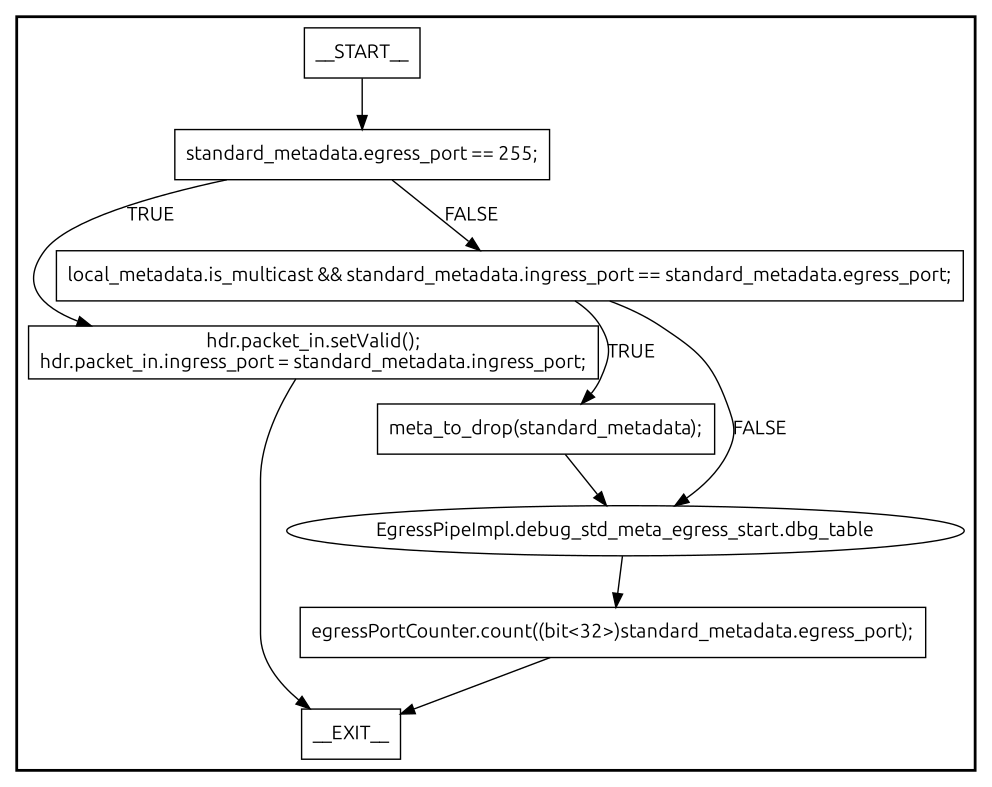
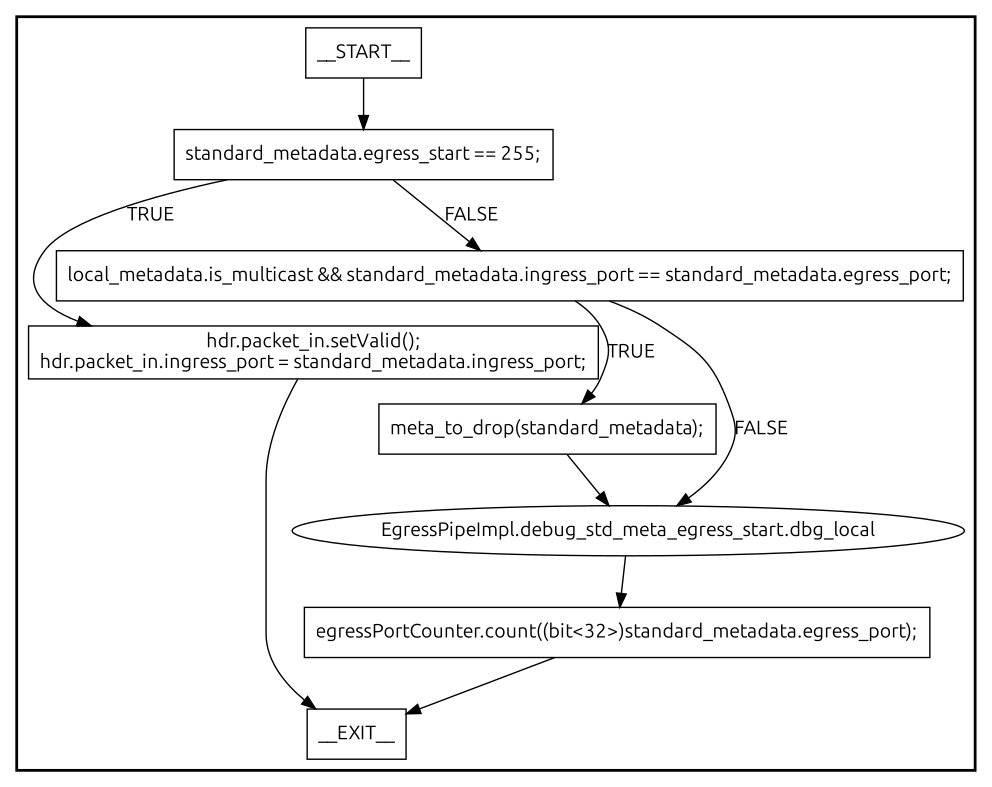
node "standard_metadata.egress_port == 255;": label "standard_metadata.egress_port == 255;" -> "standard_metadata.egress_start == 255;"
node "EgressPipeImpl.debug_std_meta_egress_start.dbg_table": label "EgressPipeImpl.debug_std_meta_egress_start.dbg_table" -> "EgressPipeImpl.debug_std_meta_egress_start.dbg_local"
